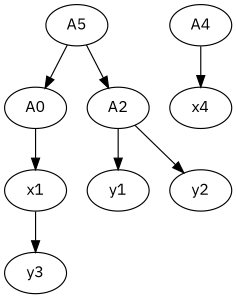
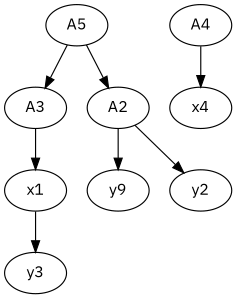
node "A0": label "A0" -> "A3"
node "y1": label "y1" -> "y9"
